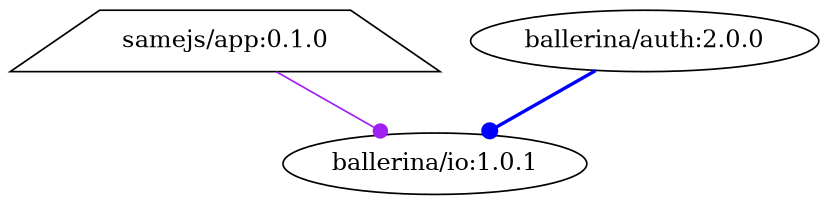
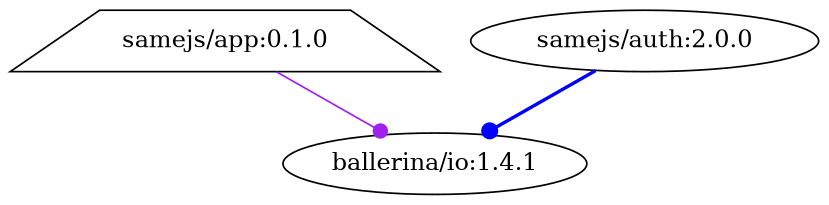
node "ballerina/auth:2.0.0": label "ballerina/auth:2.0.0" -> "samejs/auth:2.0.0"
node "ballerina/io:1.0.1": label "ballerina/io:1.0.1" -> "ballerina/io:1.4.1"
